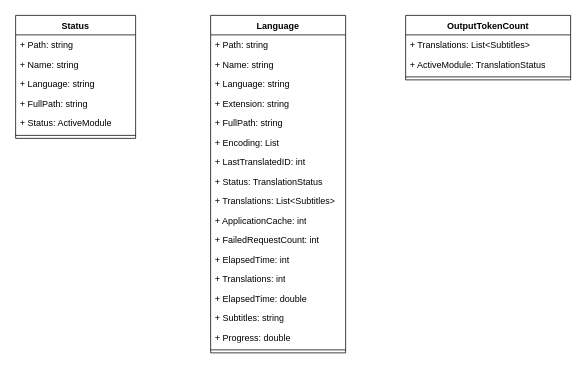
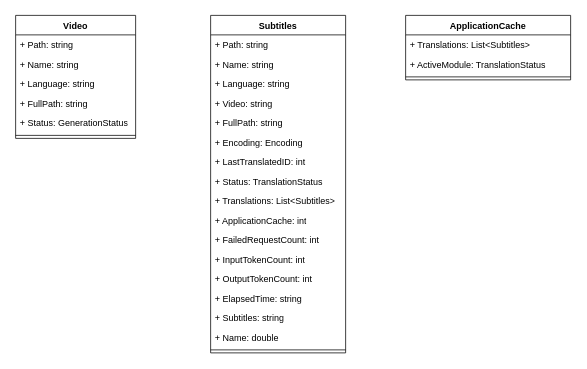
node "Status": label "Status" -> "Video"
node "Language": label "Language" -> "Subtitles"
node "OutputTokenCount": label "OutputTokenCount" -> "ApplicationCache"
node "+ Extension: string": label "+ Extension: string" -> "+ Video: string"
node "+ Status: ActiveModule": label "+ Status: ActiveModule" -> "+ Status: GenerationStatus"
node "+ Encoding: List": label "+ Encoding: List" -> "+ Encoding: Encoding"
node "+ ElapsedTime: int": label "+ ElapsedTime: int" -> "+ InputTokenCount: int"
node "+ Translations: int": label "+ Translations: int" -> "+ OutputTokenCount: int"
node "+ ElapsedTime: double": label "+ ElapsedTime: double" -> "+ ElapsedTime: string"
node "+ Progress: double": label "+ Progress: double" -> "+ Name: double"
